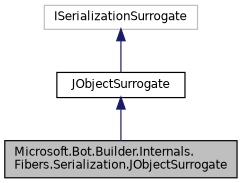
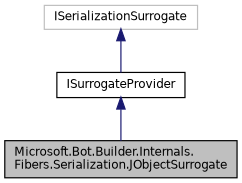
node "JObjectSurrogate": label "JObjectSurrogate" -> "ISurrogateProvider"
